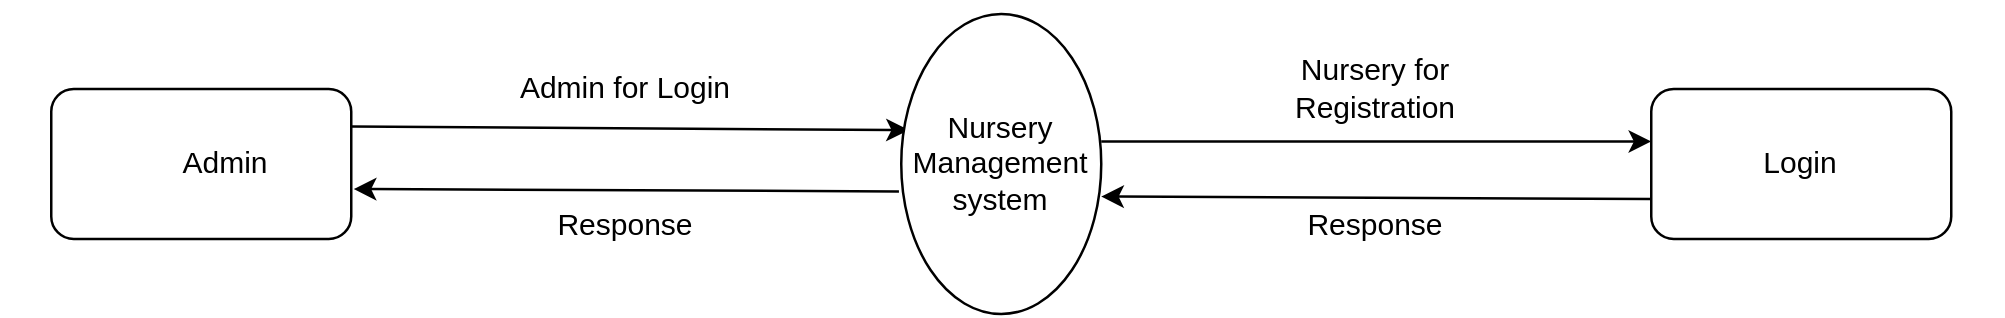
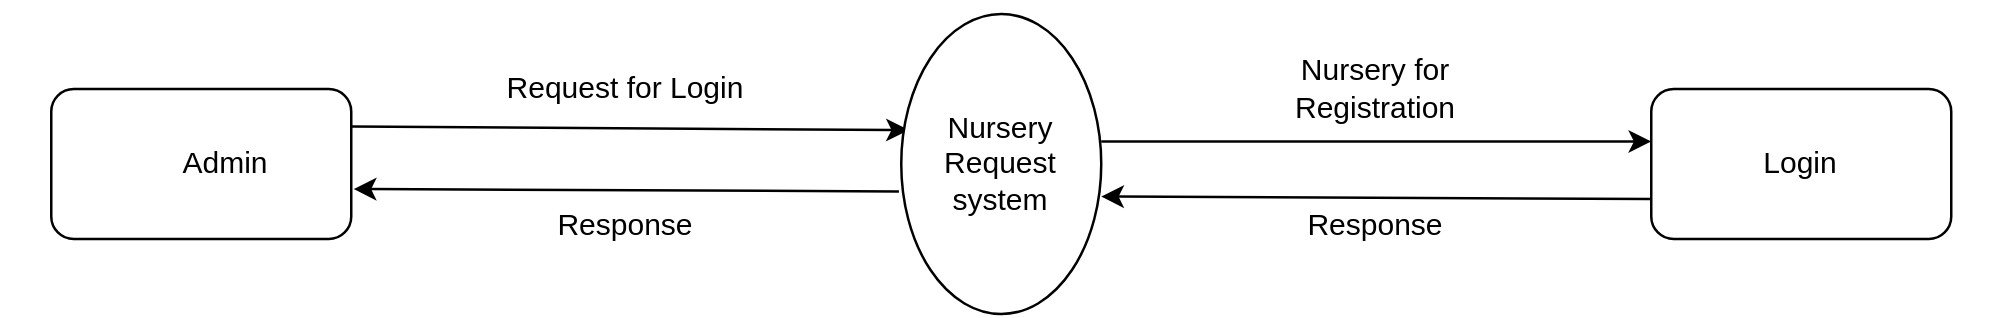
node "Admin for Login": label "Admin for Login" -> "Request for Login"
node "Nursery Management system": label "Nursery Management system" -> "Nursery Request system"
